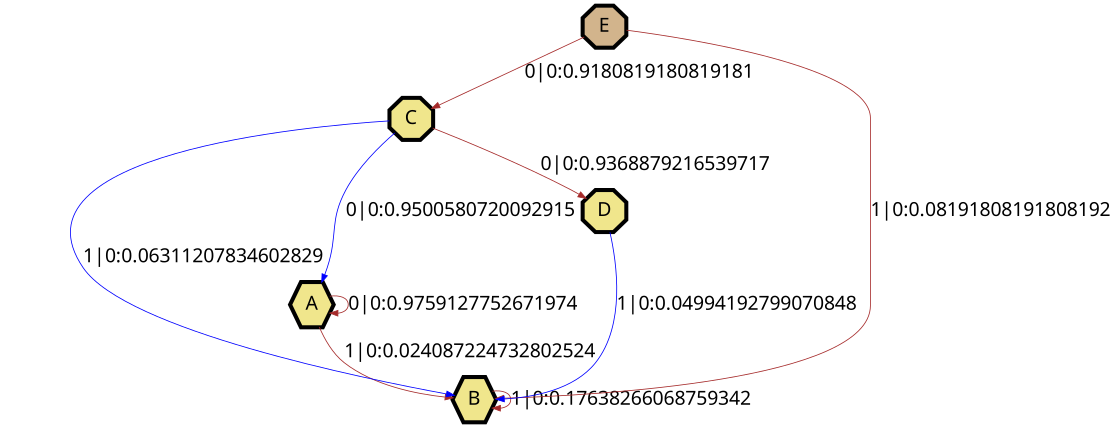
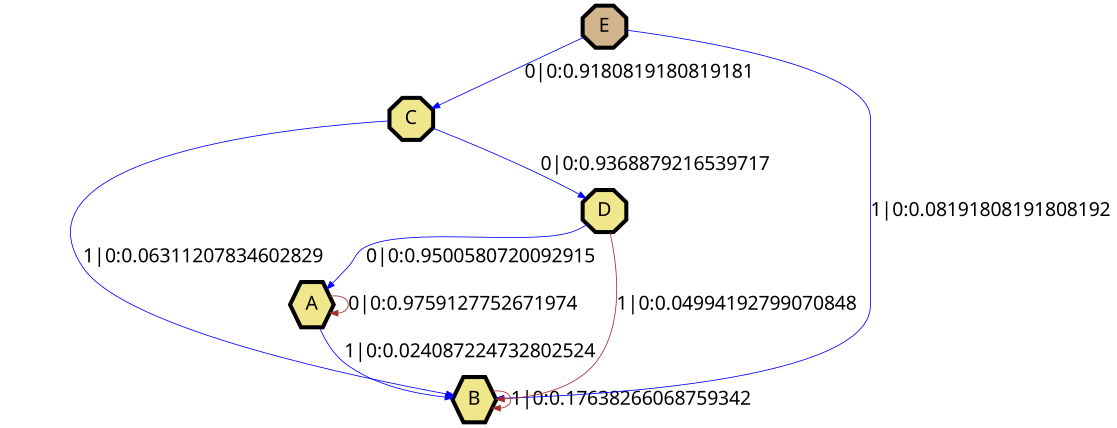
edge "E" -> "C": color brown -> blue
edge "C" -> "D": color brown -> blue
edge "C" -> "A": now "D" -> "A"
edge "E" -> "B": color brown -> blue
edge "D" -> "B": color blue -> brown
edge "A" -> "B": color brown -> blue
